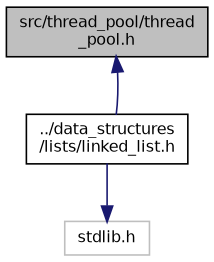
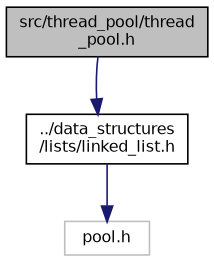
edge "../data_structures /lists/linked_list.h" -> "src/thread_pool/thread _pool.h": reversed
node "stdlib.h": label "stdlib.h" -> "pool.h"
